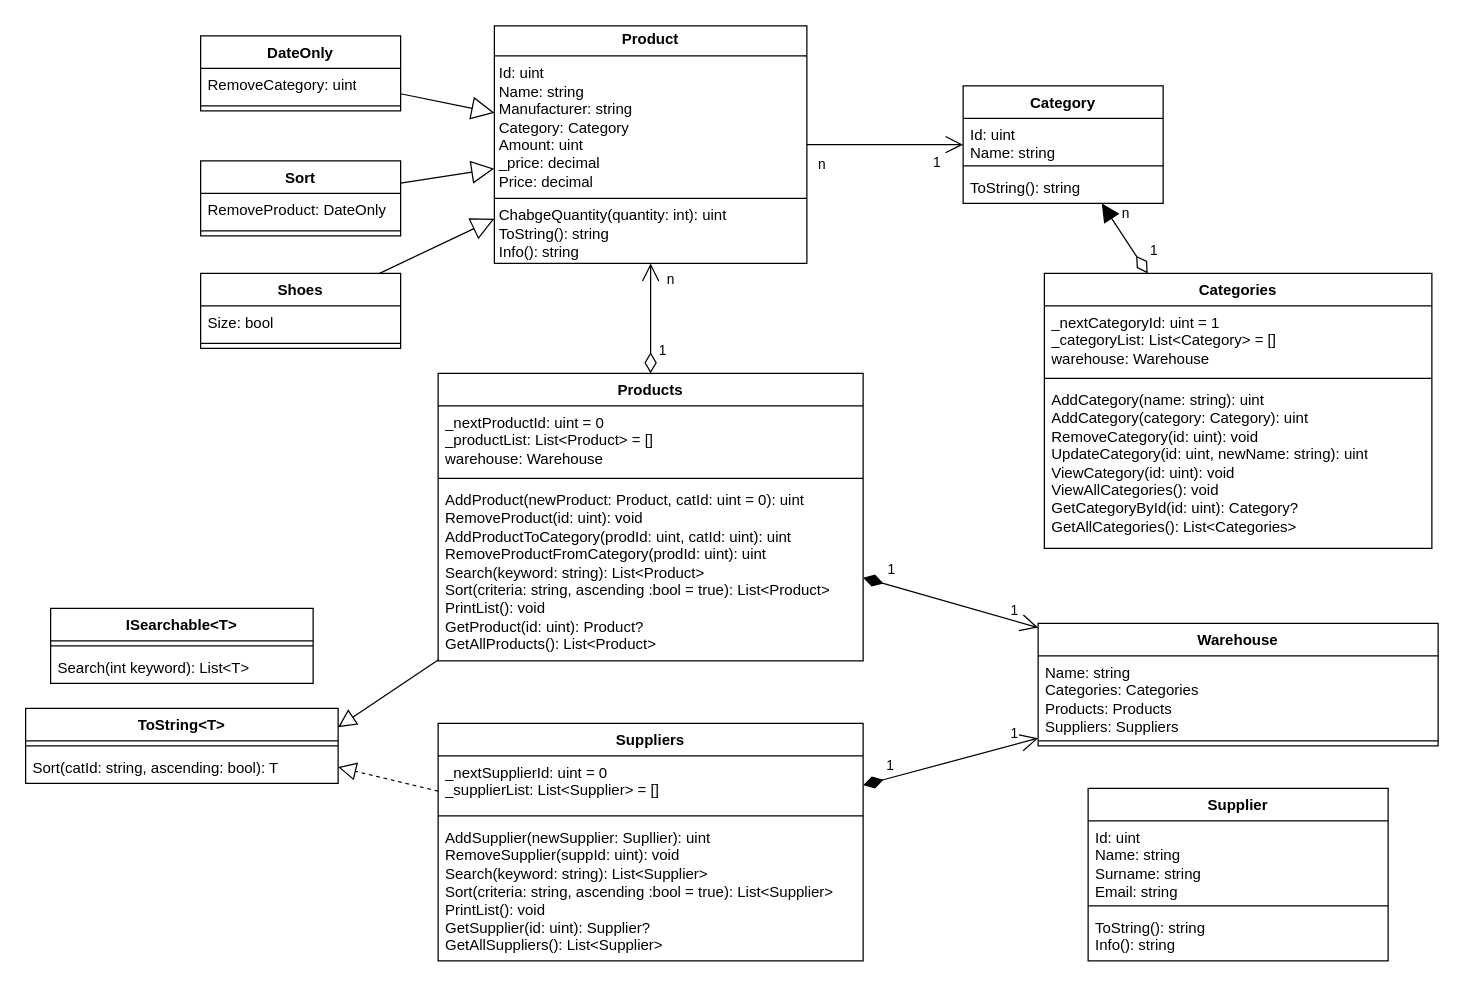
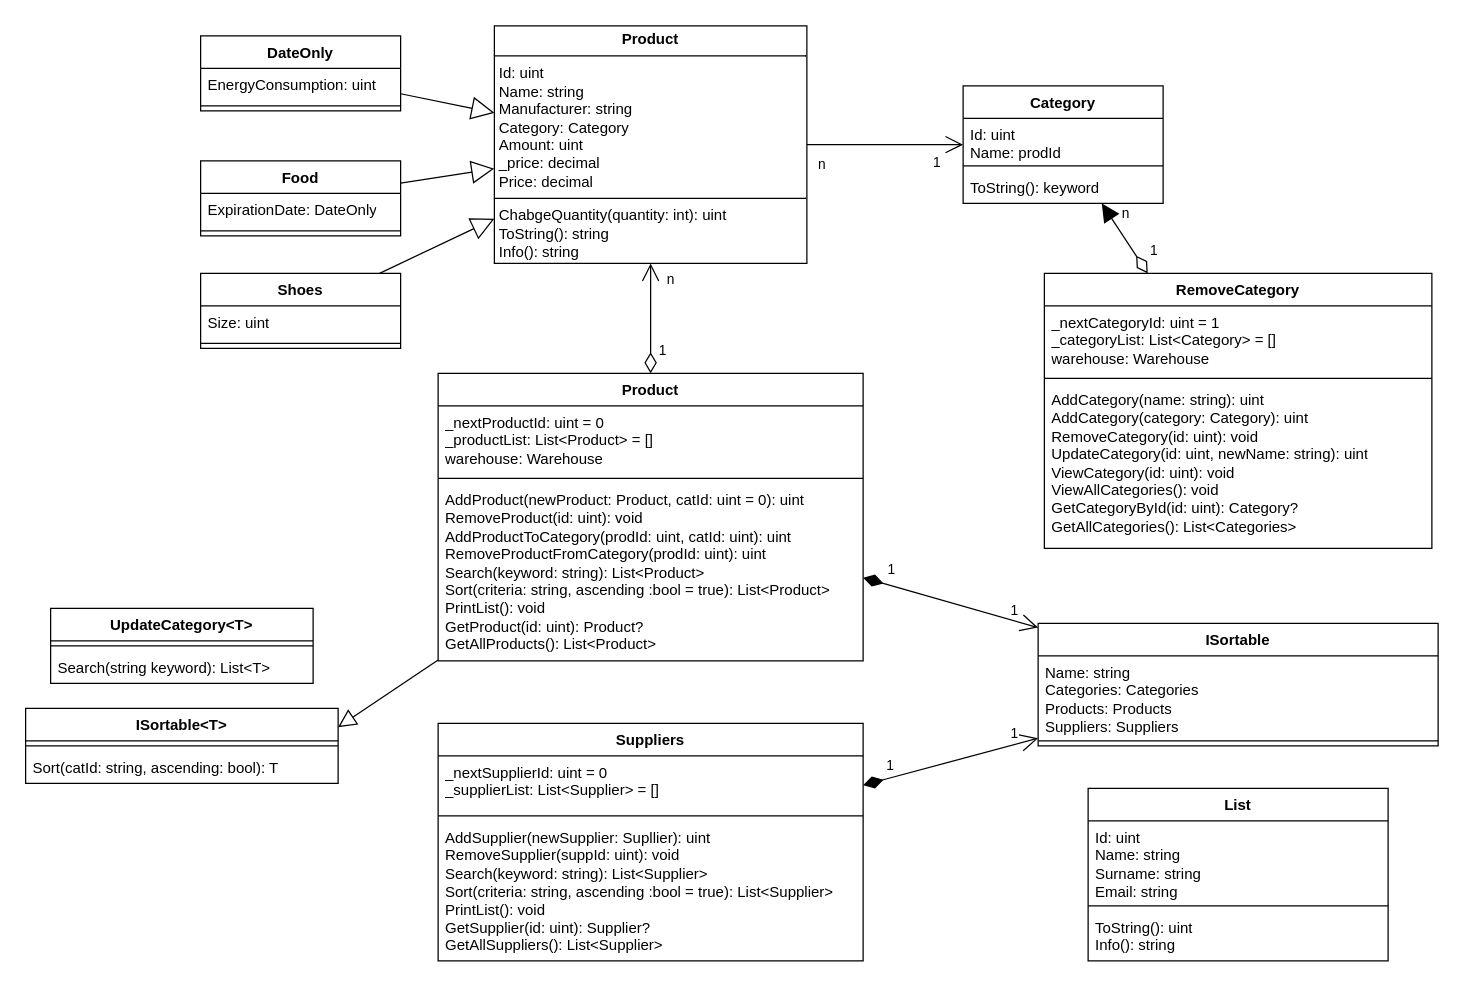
node "RemoveCategory: uint": label "RemoveCategory: uint" -> "EnergyConsumption: uint"
node "Id: uint Name: string": label "Id: uint Name: string" -> "Id: uint Name: prodId"
node "Sort": label "Sort" -> "Food"
node "ToString(): string": label "ToString(): string" -> "ToString(): keyword"
node "RemoveProduct: DateOnly": label "RemoveProduct: DateOnly" -> "ExpirationDate: DateOnly"
node "Categories": label "Categories" -> "RemoveCategory"
node "Size: bool": label "Size: bool" -> "Size: uint"
node "Products": label "Products" -> "Product"
node "ISearchable<T>": label "ISearchable<T>" -> "UpdateCategory<T>"
node "Warehouse": label "Warehouse" -> "ISortable"
node "Search(int keyword): List<T>": label "Search(int keyword): List<T>" -> "Search(string keyword): List<T>"
node "ToString<T>": label "ToString<T>" -> "ISortable<T>"
edge "Suppliers" -> "Sort(catId: string, ascending: bool): T": removed
node "Supplier": label "Supplier" -> "List"
node "ToString(): string Info(): string": label "ToString(): string Info(): string" -> "ToString(): uint Info(): string"
